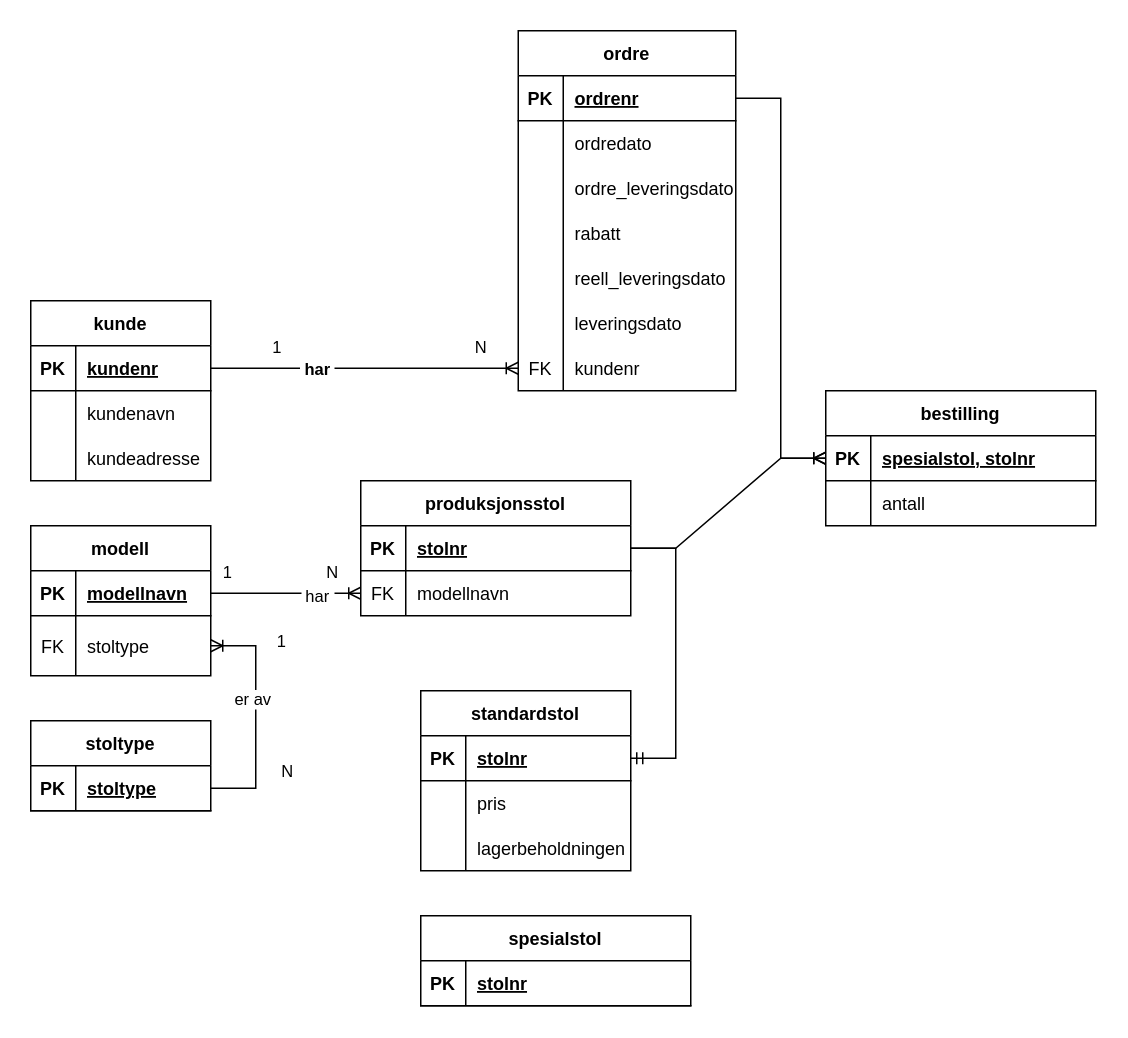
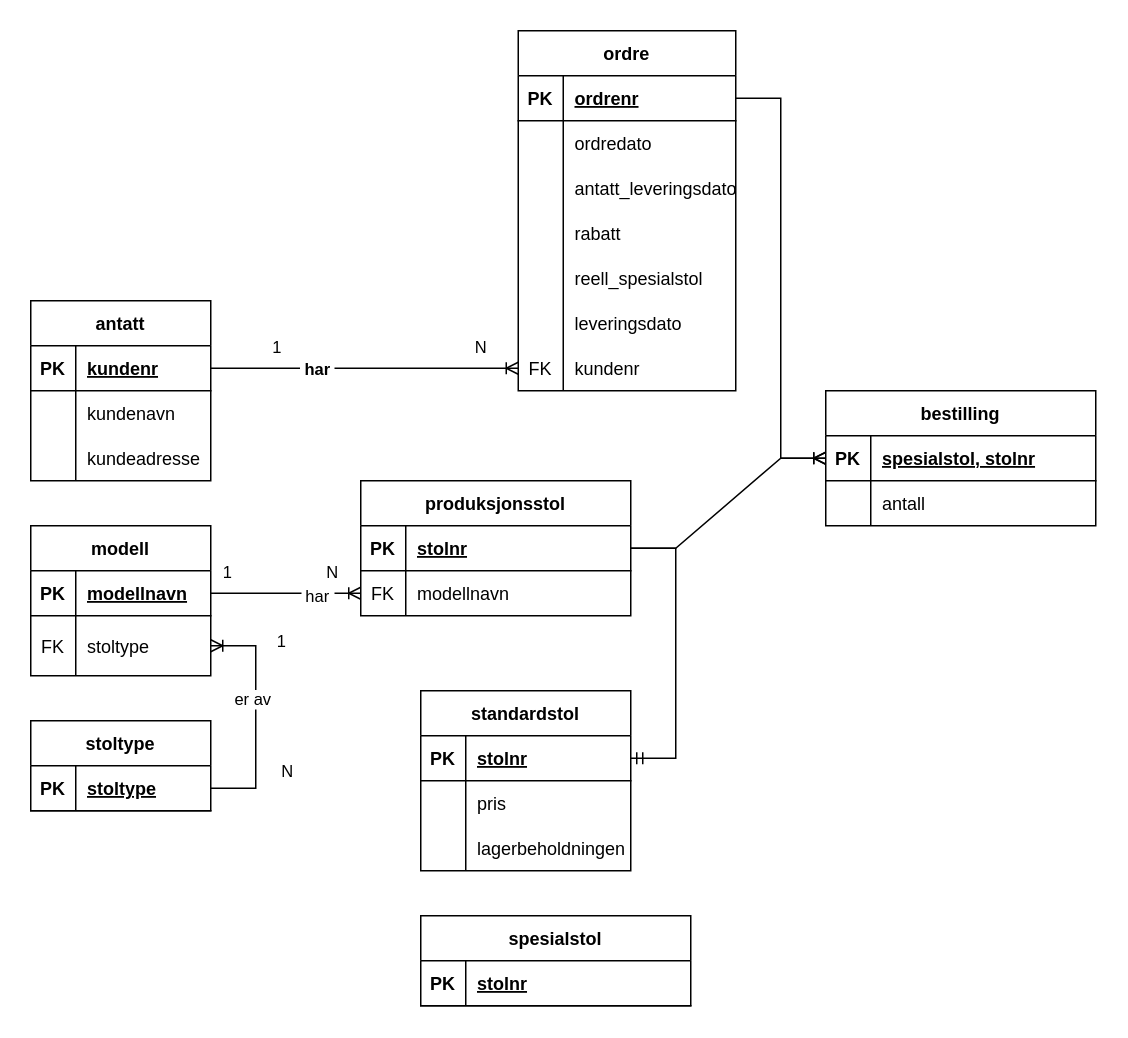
node "ordre_leveringsdato": label "ordre_leveringsdato" -> "antatt_leveringsdato"
node "reell_leveringsdato": label "reell_leveringsdato" -> "reell_spesialstol"
node "kunde": label "kunde" -> "antatt"
